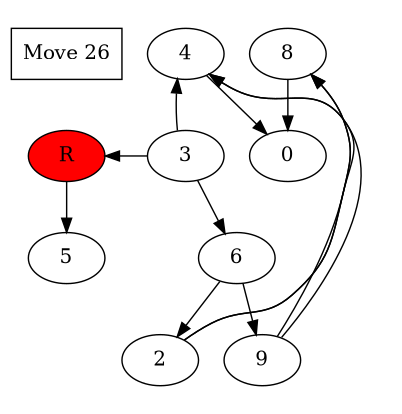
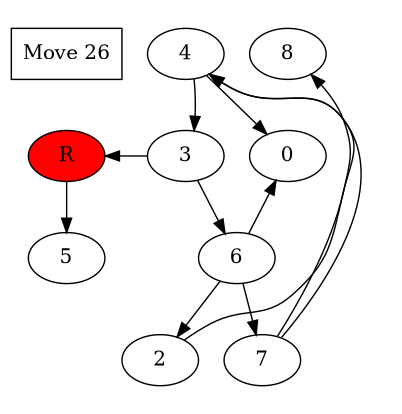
edge "8" -> "0": now "6" -> "0"
edge "3" -> "4": reversed
edge "2" -> "8": removed
node "9": label "9" -> "7"
